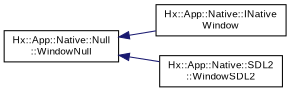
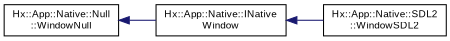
edge "Hx::App::Native::SDL2 ::WindowSDL2" -> "Hx::App::Native::Null ::WindowNull": now "Hx::App::Native::SDL2 ::WindowSDL2" -> "Hx::App::Native::INative Window"
